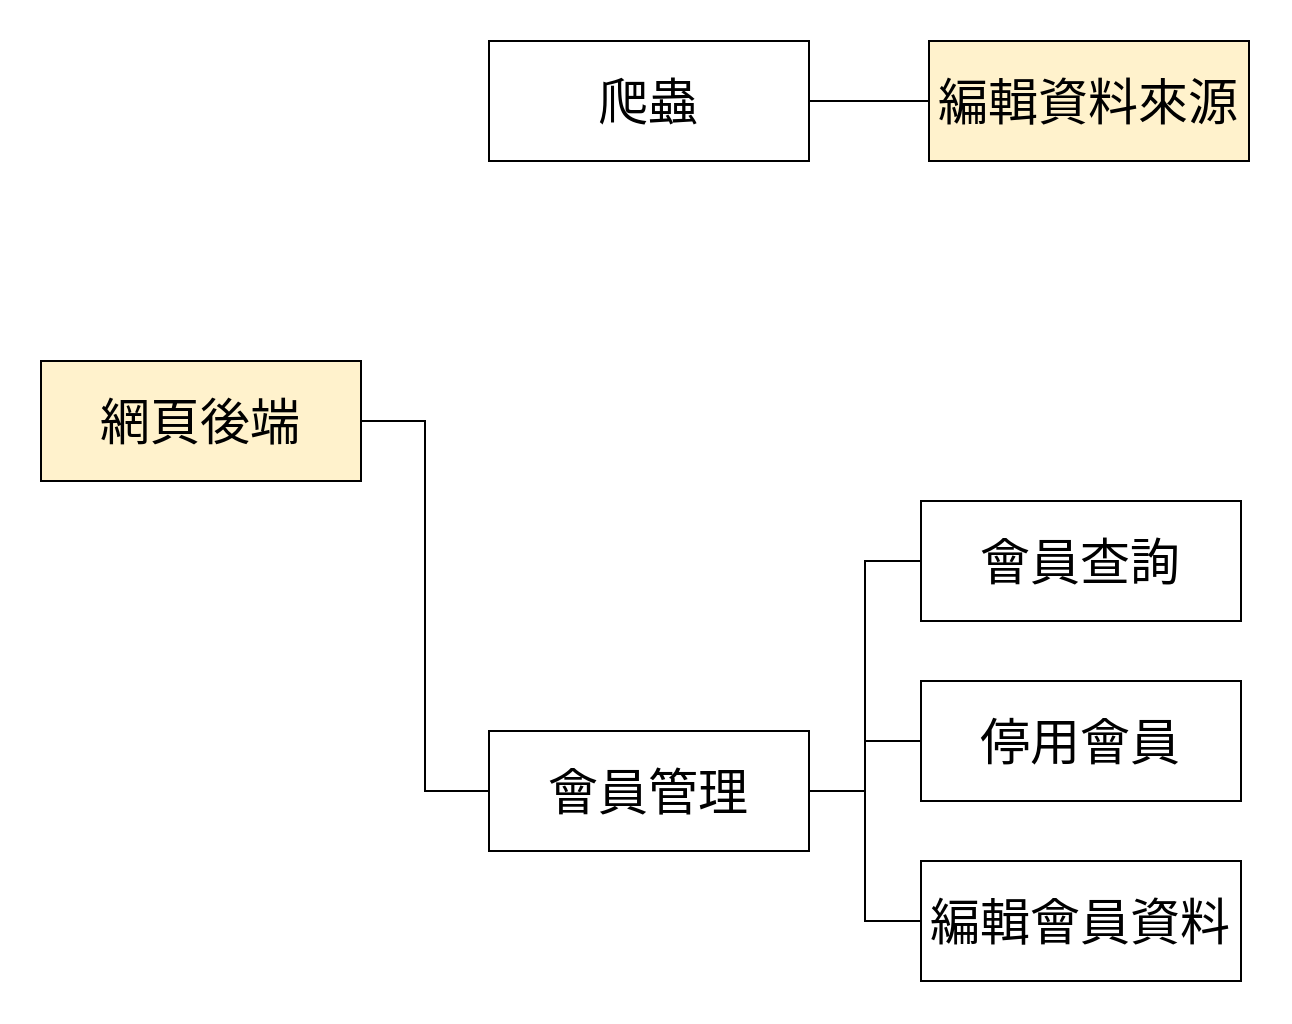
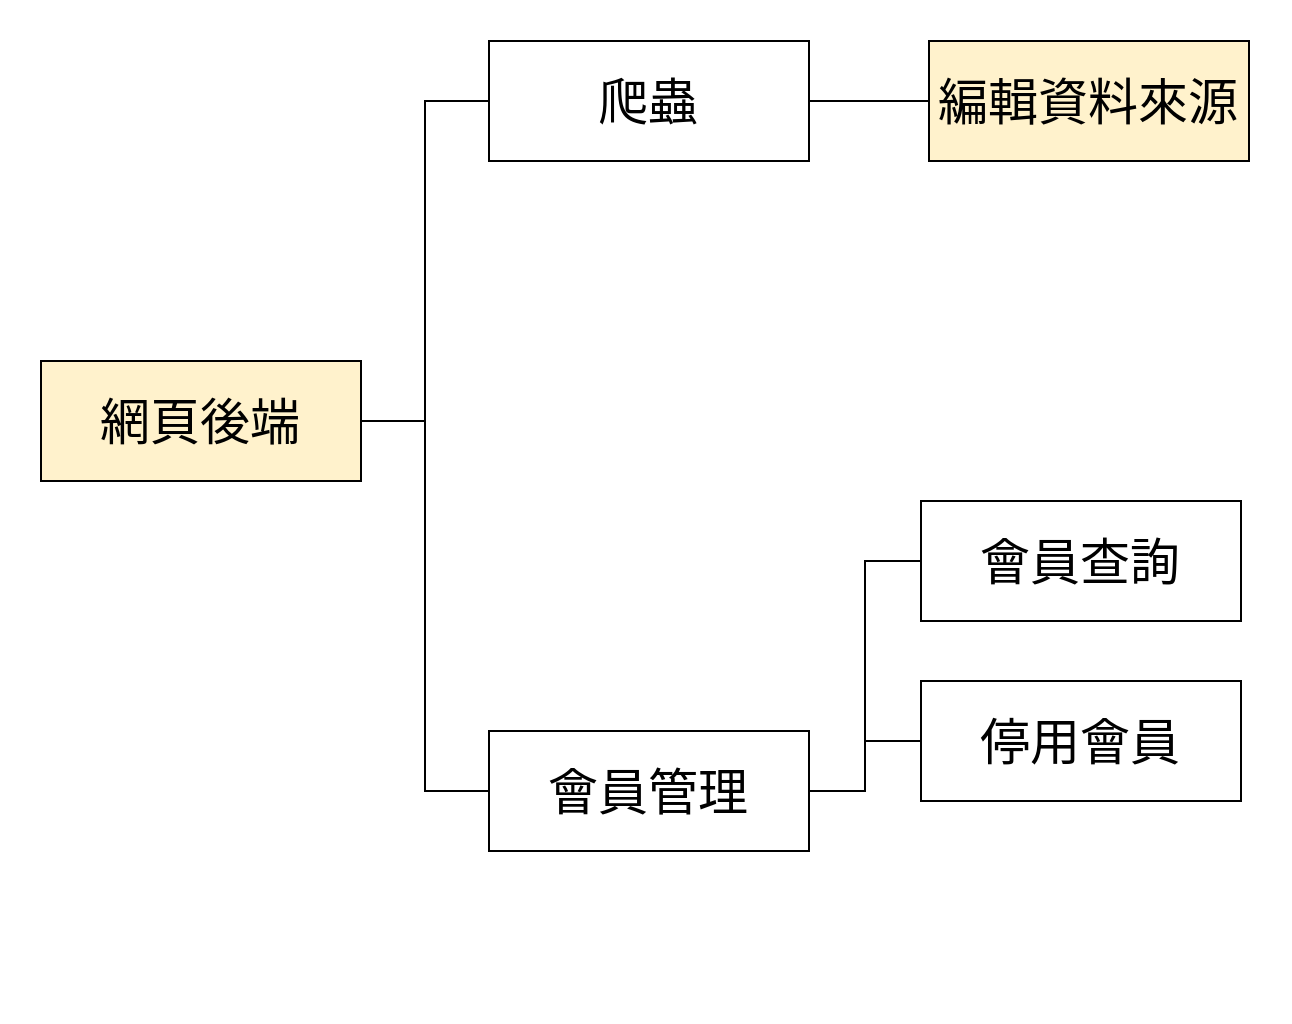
edge "爬蟲" -- "網頁後端": added
edge "會員管理" -- "編輯會員資料": removed
node "編輯會員資料": removed
